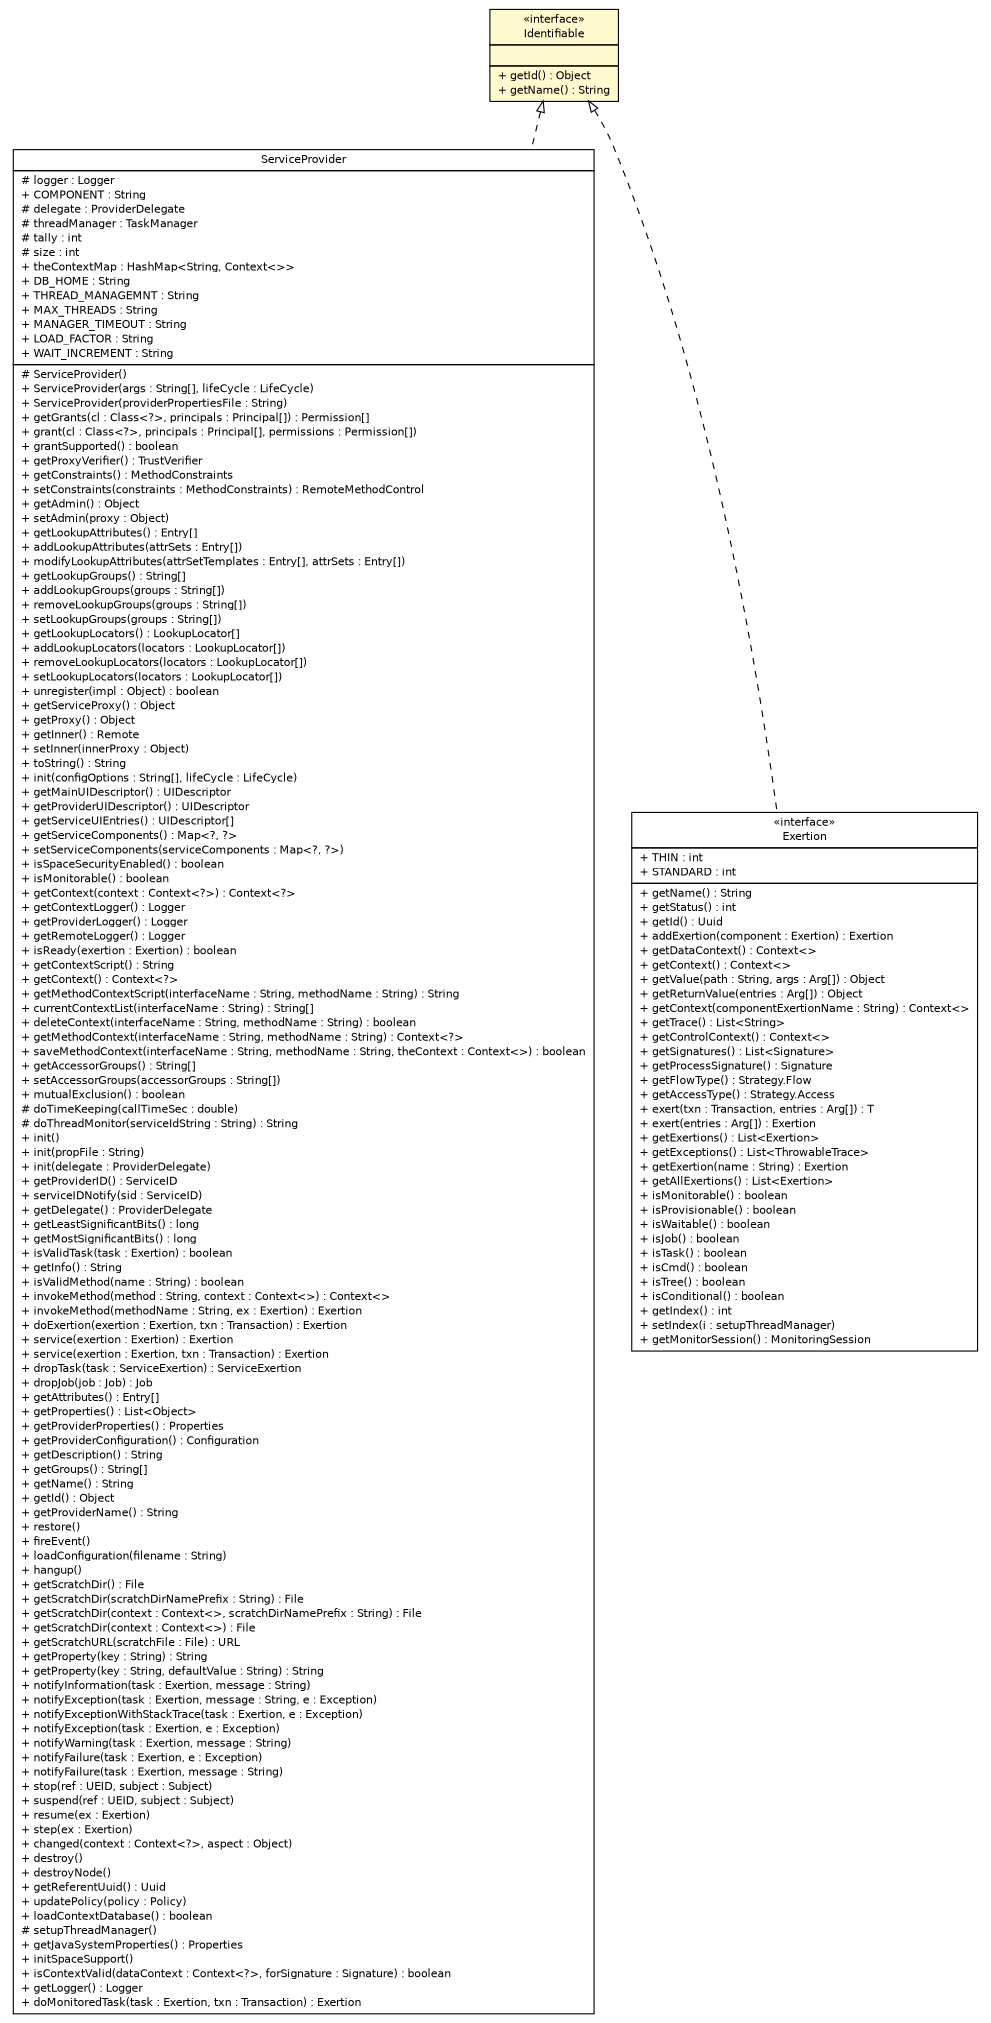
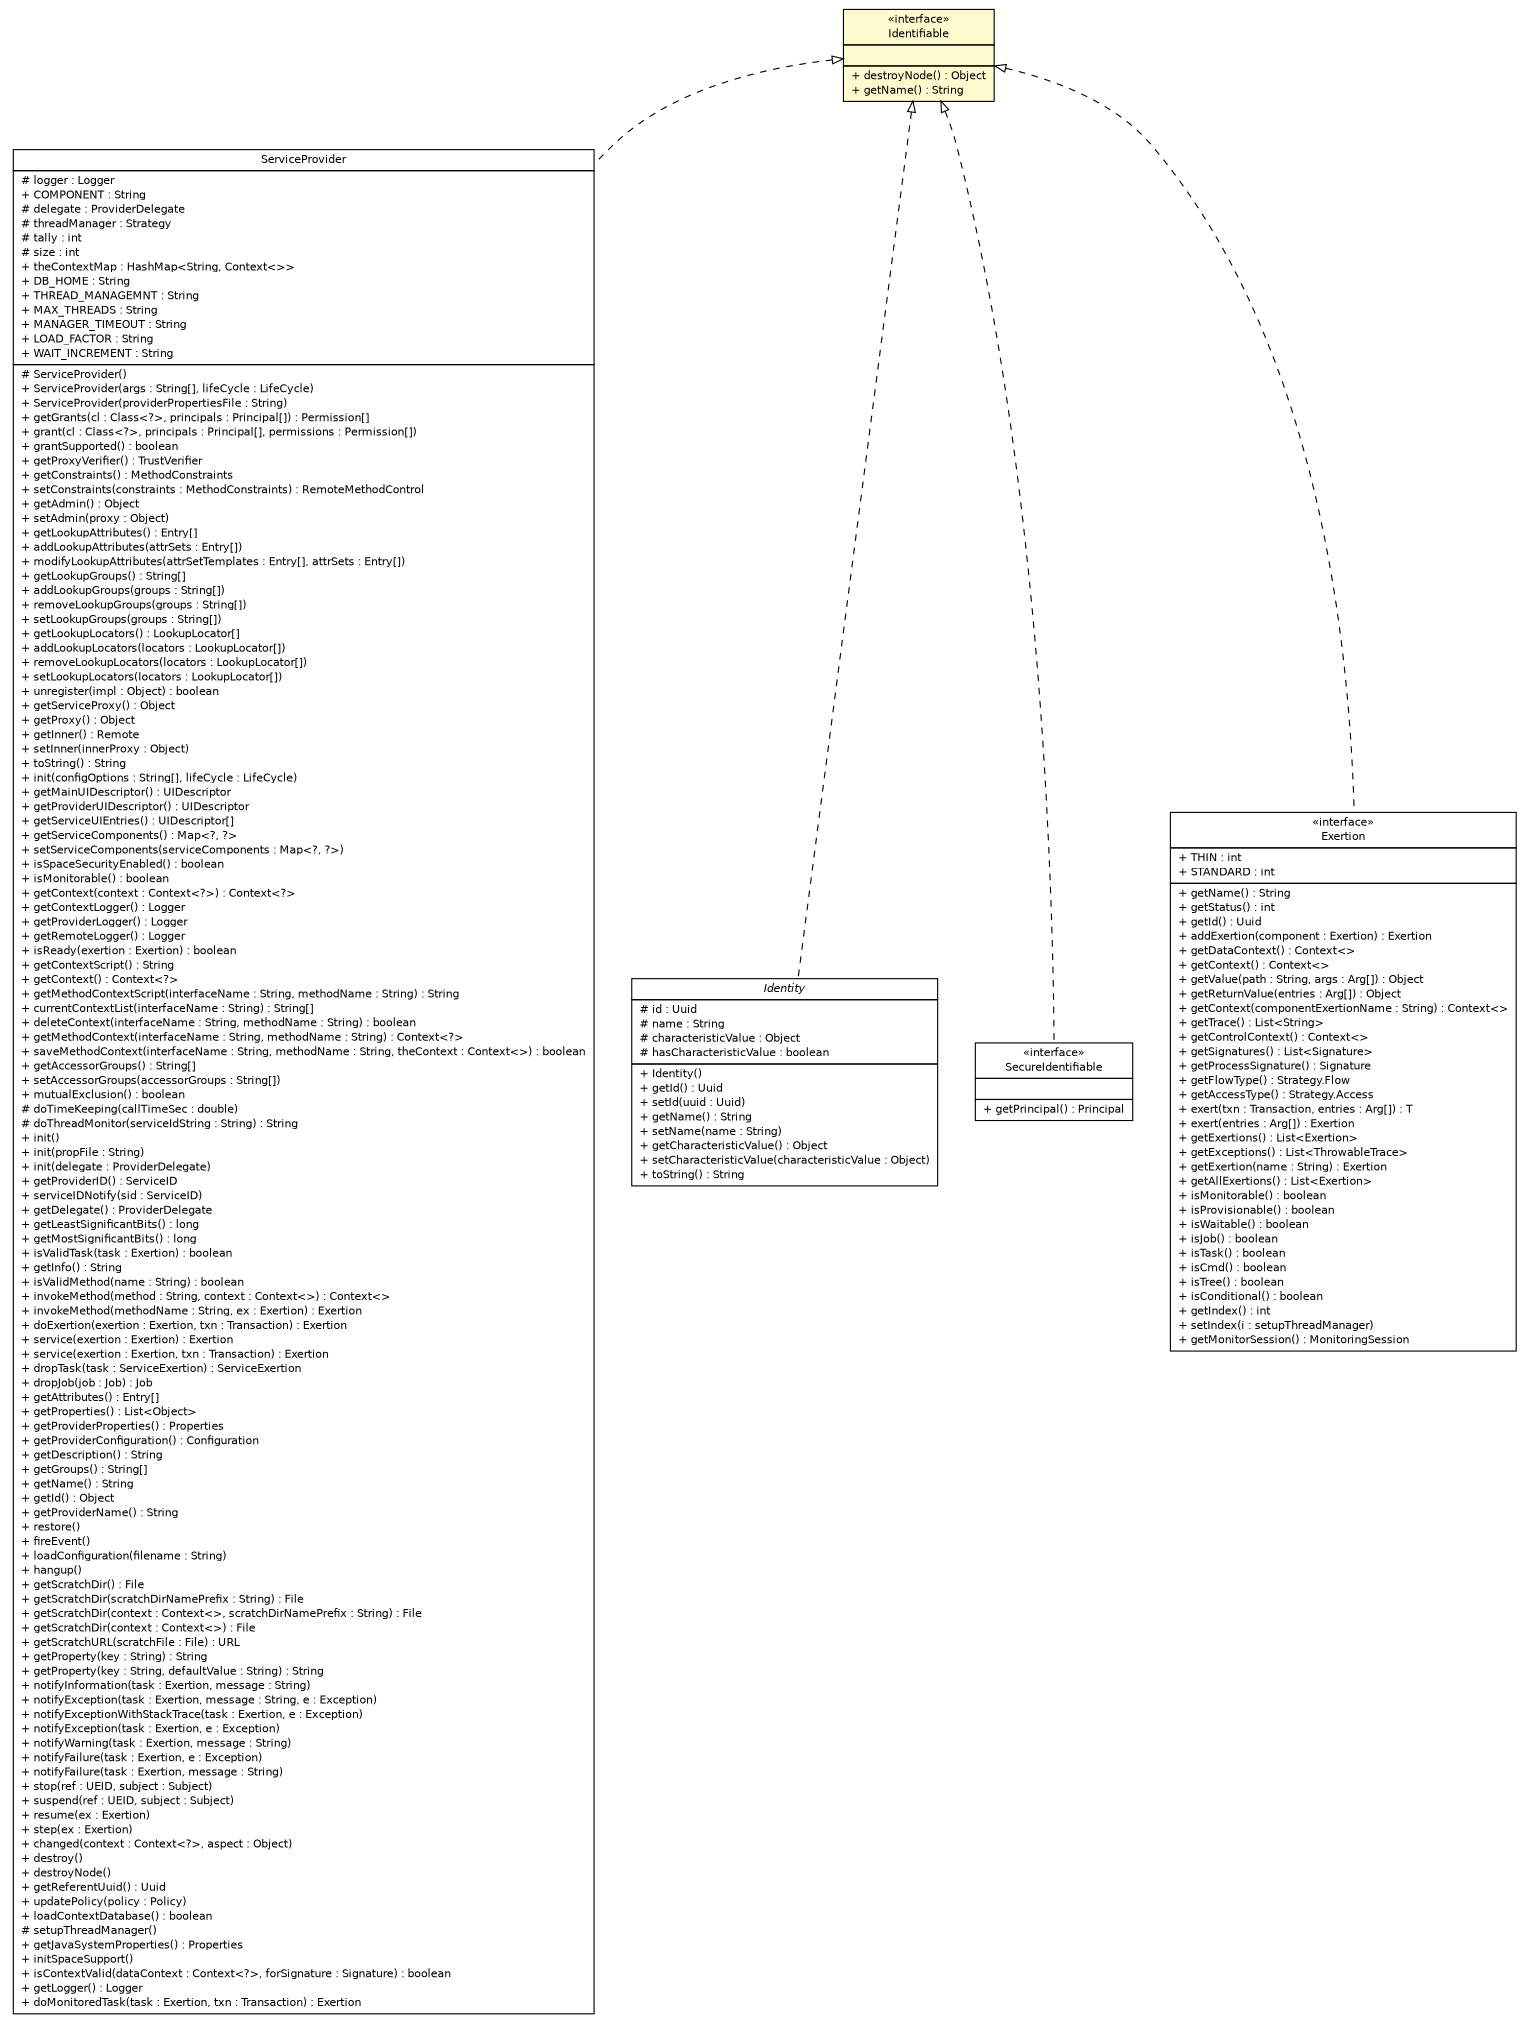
node "Identifiable": text "+ getId() : Object" -> "+ destroyNode() : Object"
node "ServiceProvider": text "# threadManager : TaskManager" -> "# threadManager : Strategy"
node "Identity": added
node "SecureIdentifiable": added
